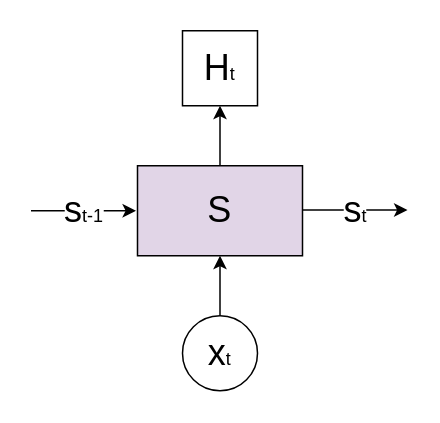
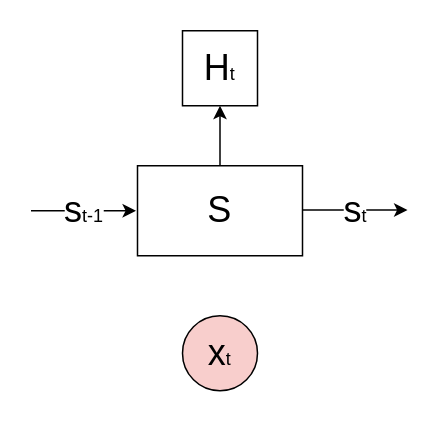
node "S": fillcolor #e1d5e7 -> #ffffff
edge "xt" -> "S": removed
node "xt": fillcolor #ffffff -> #f8cecc
